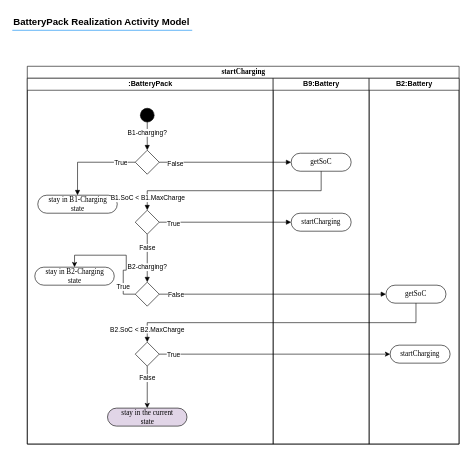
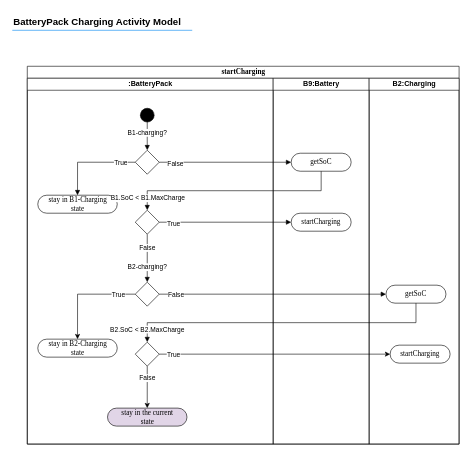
node "BatteryPack Realization Activity Model": label "BatteryPack Realization Activity Model" -> "BatteryPack Charging Activity Model"
node "B2:Battery": label "B2:Battery" -> "B2:Charging"
node "stay in B2-Charging state": moved (75, 276) -> (78, 348)
